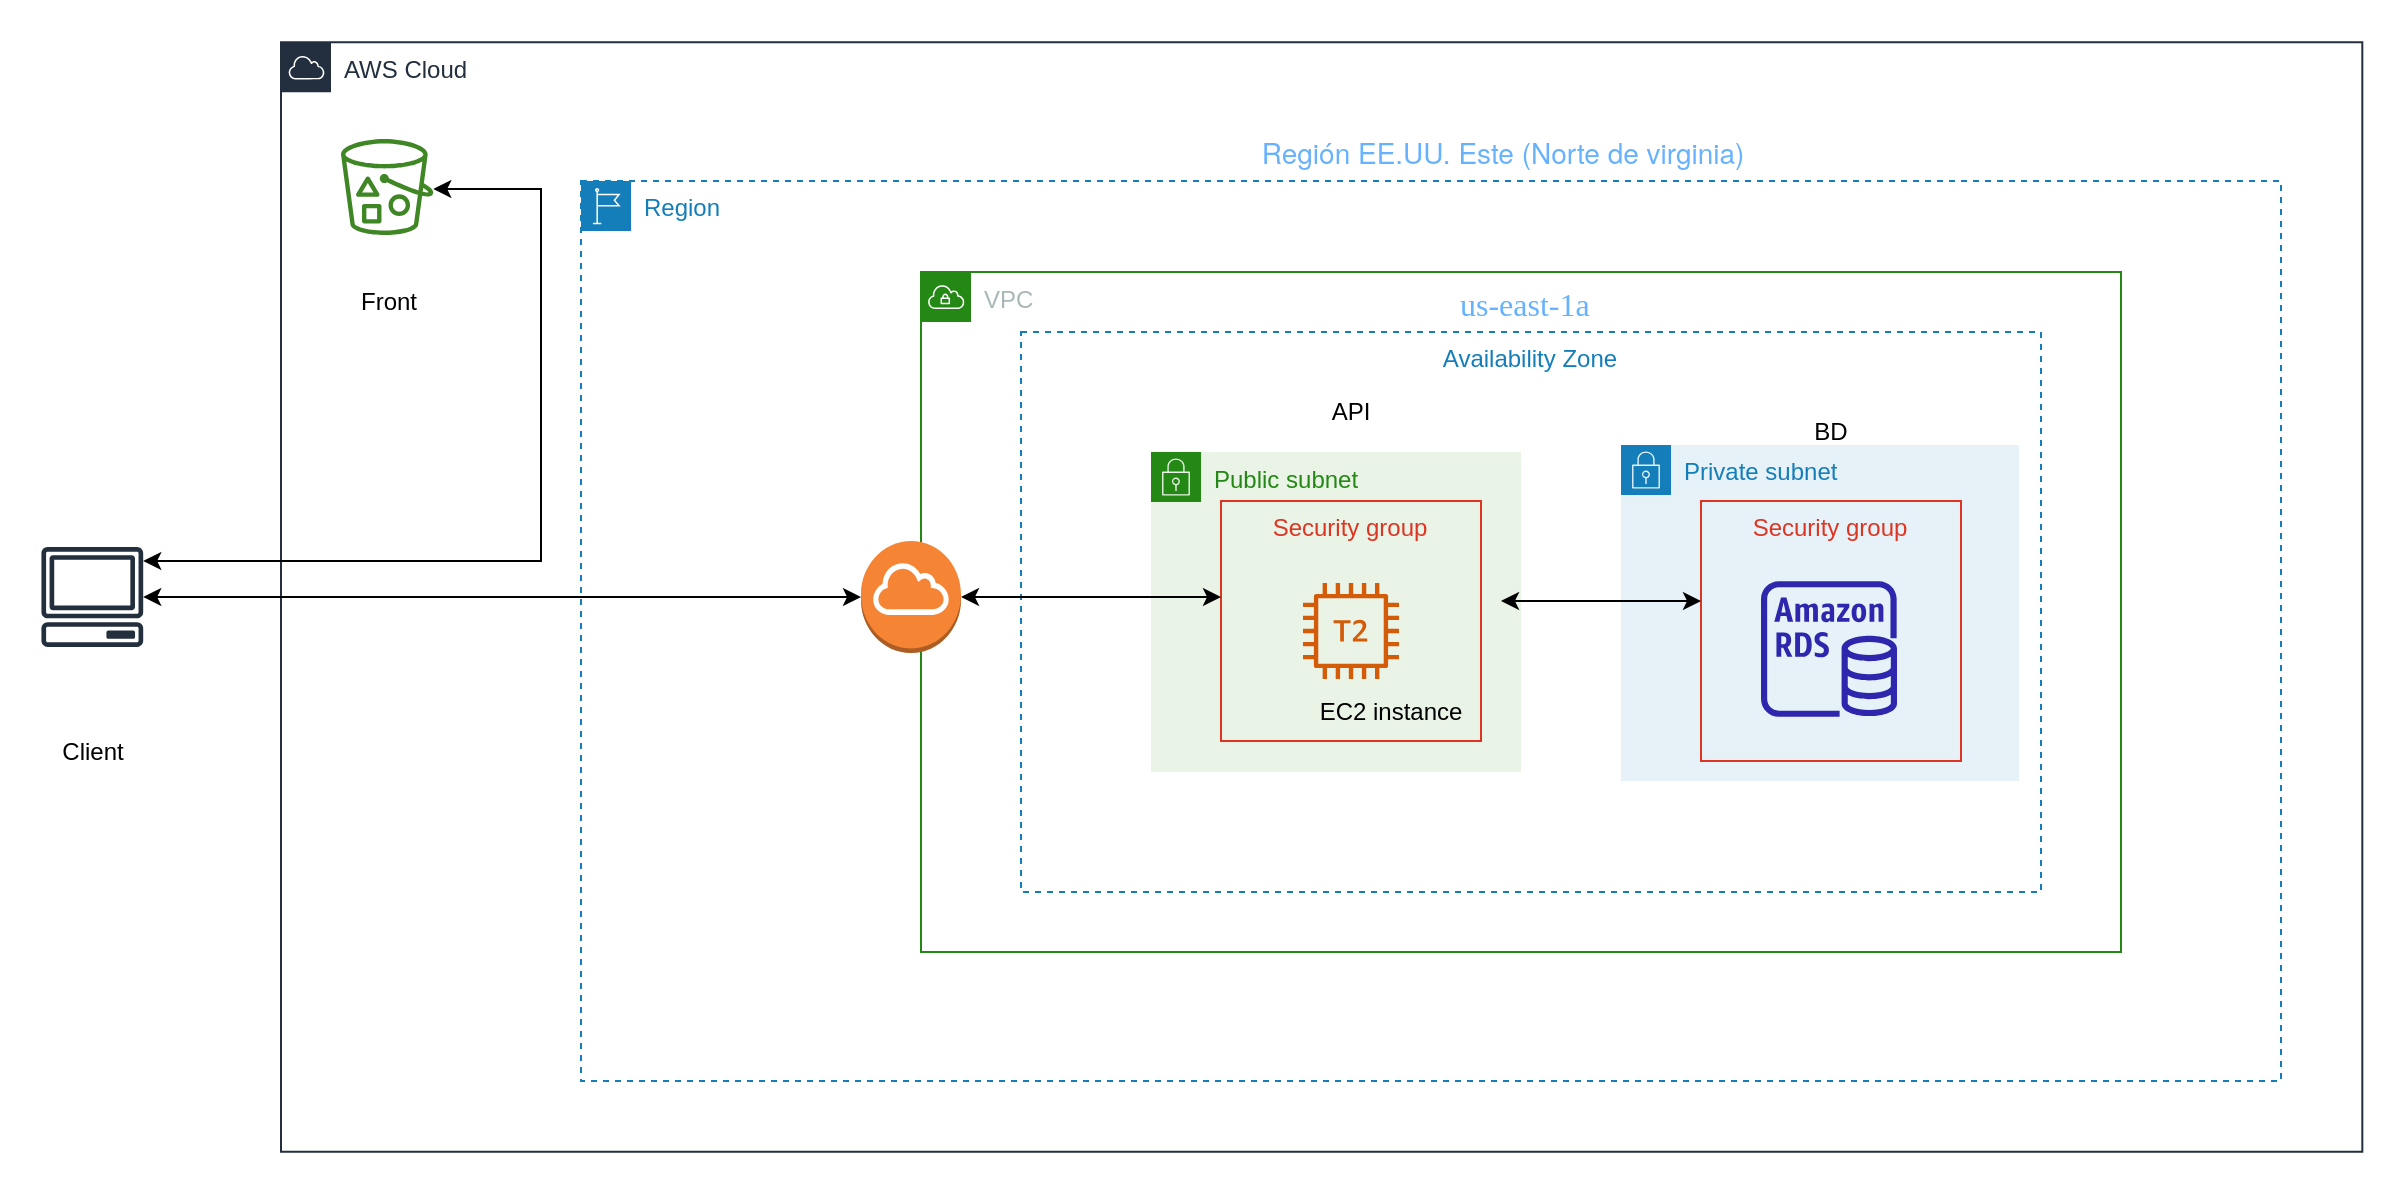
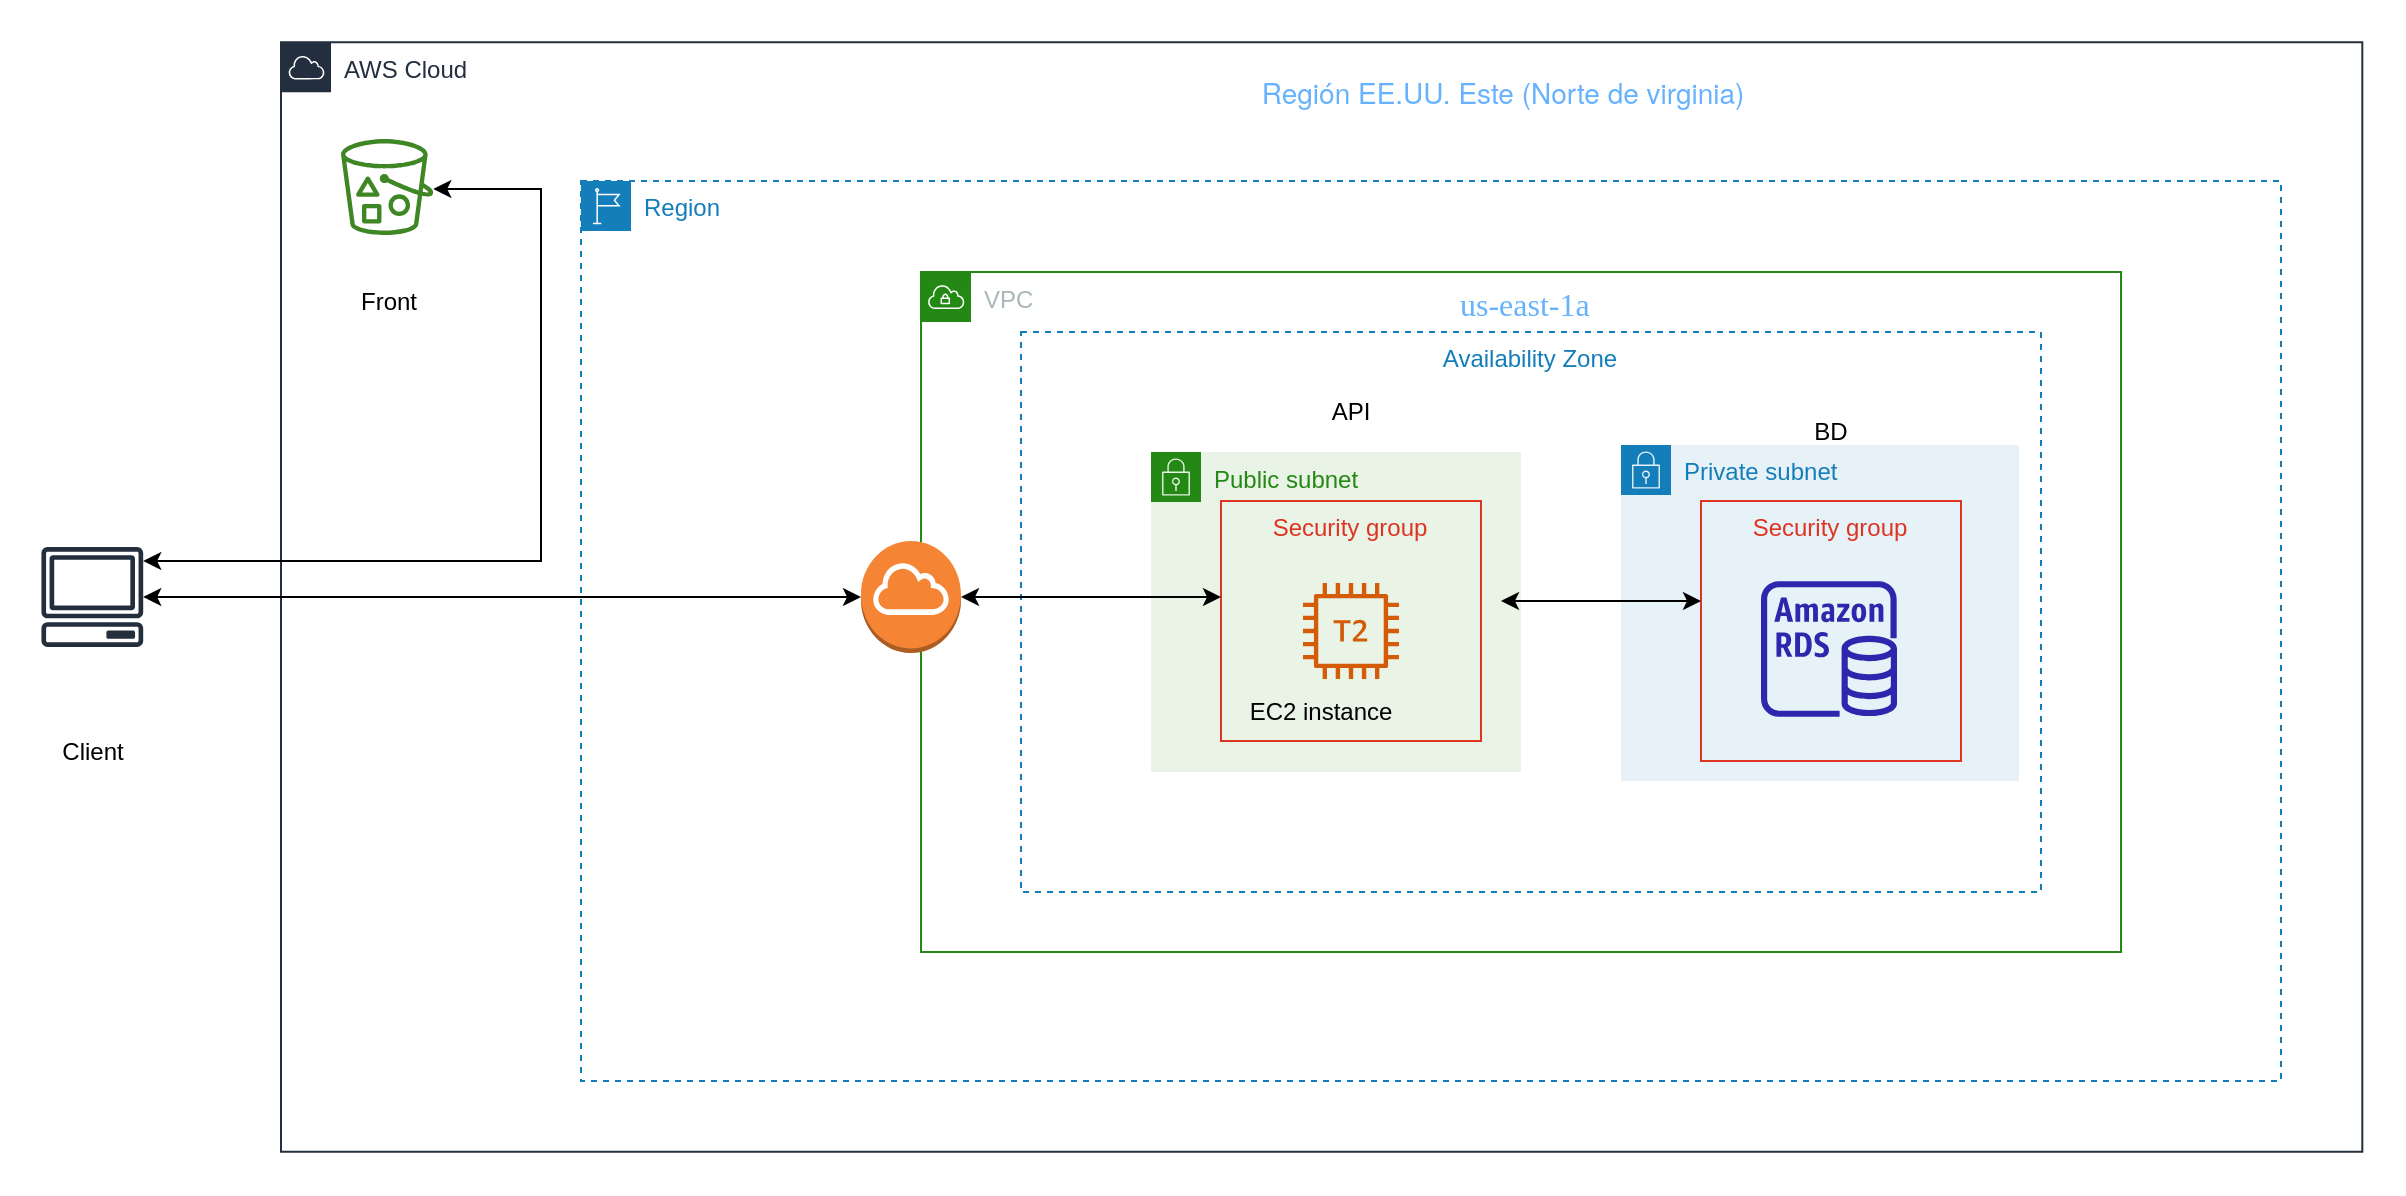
node "Región EE.UU. Este (Norte de virginia)": moved (1507, 152) -> (1507, 92)
node "EC2 instance": moved (1391, 712) -> (1321, 712)
